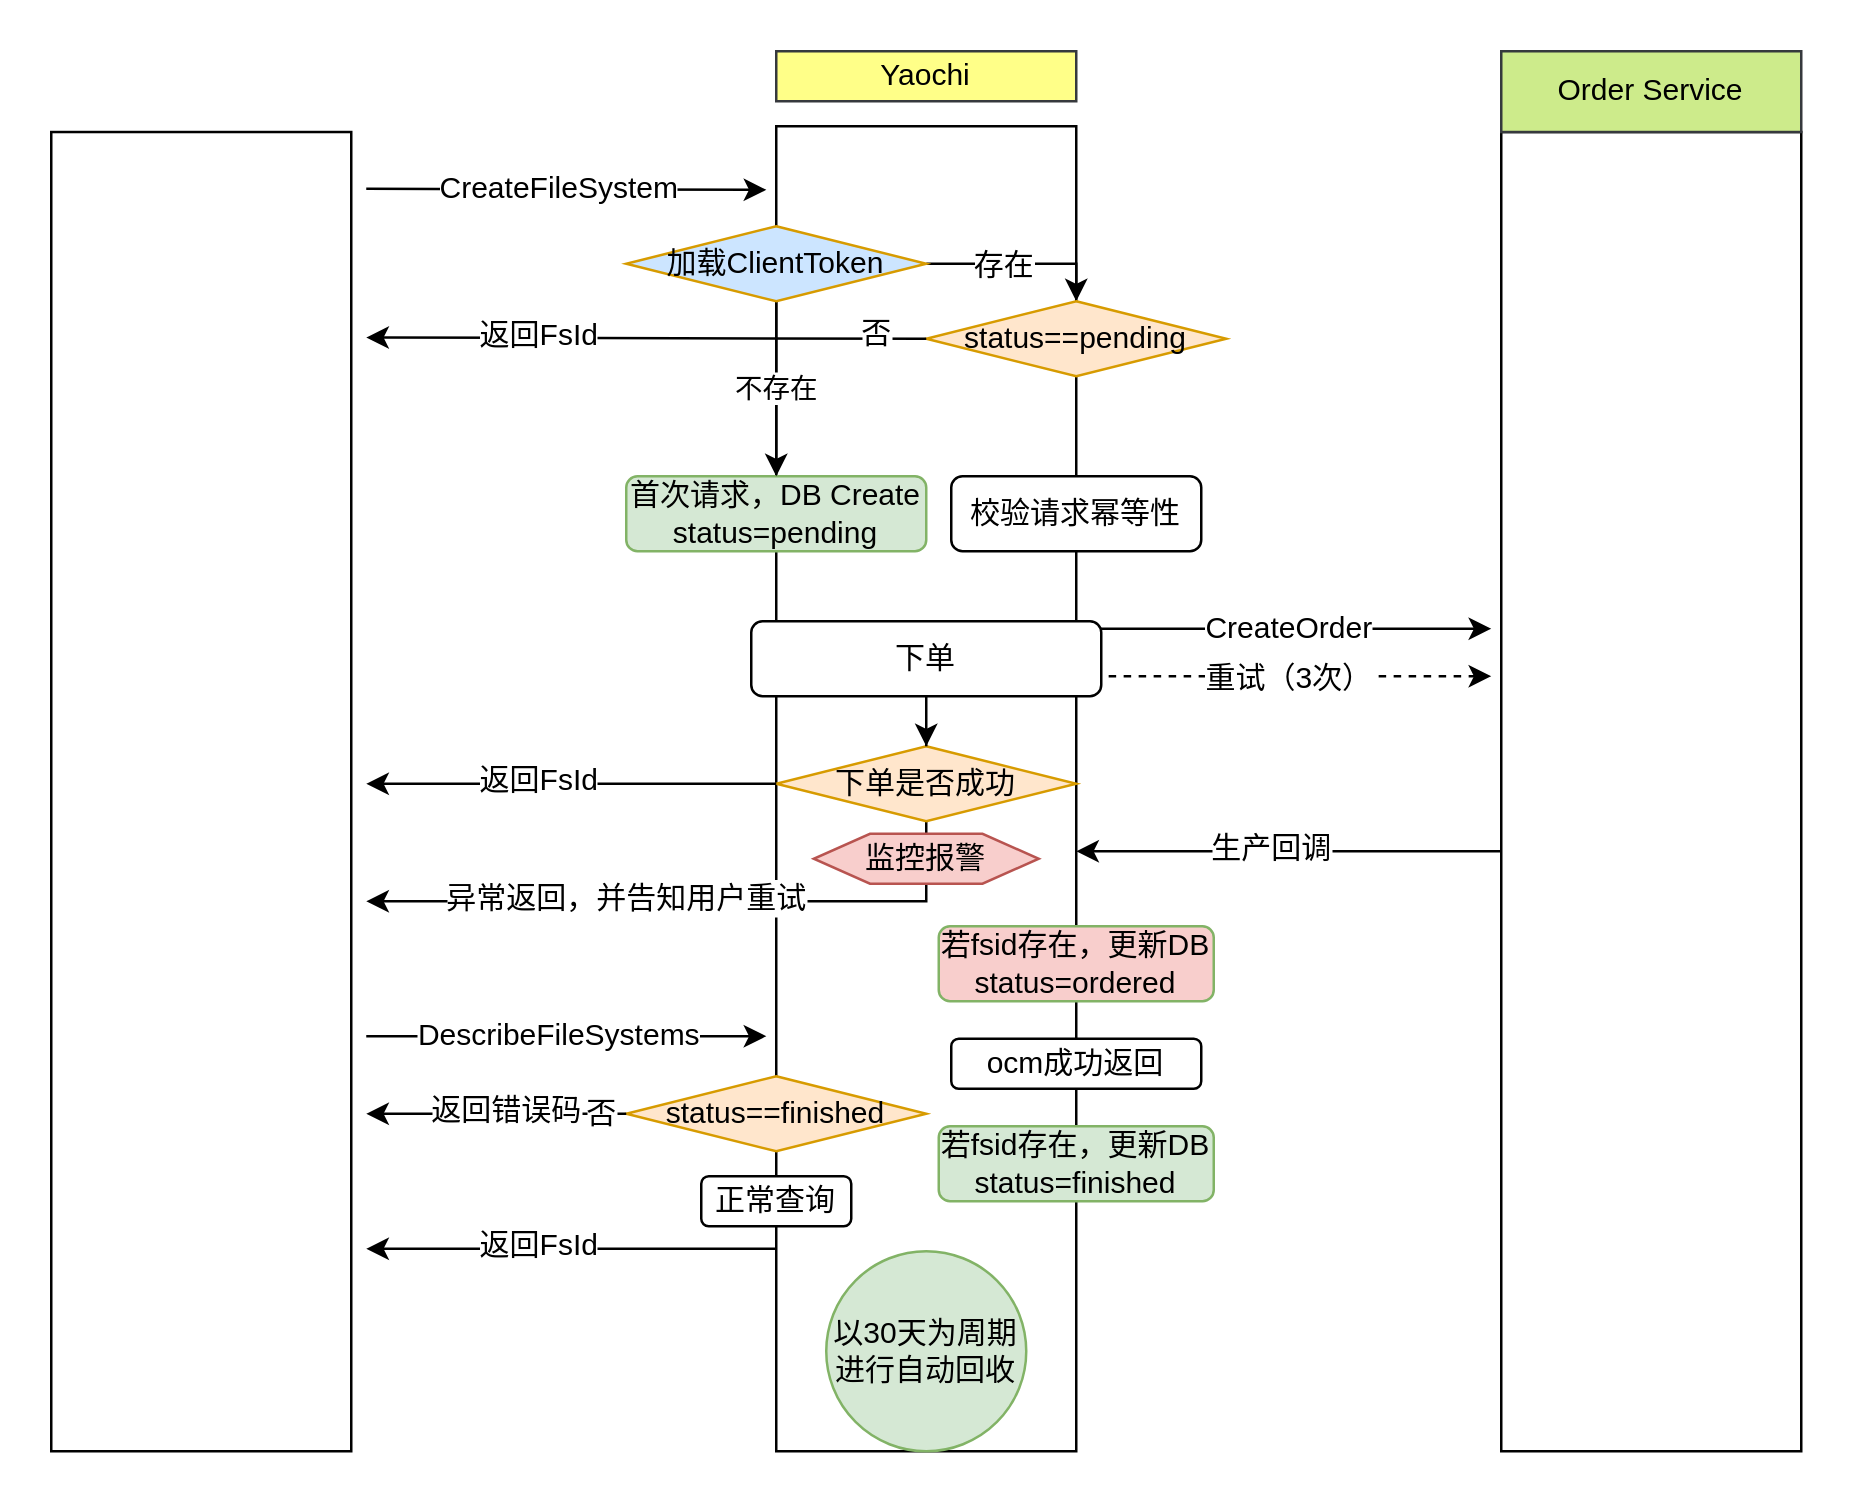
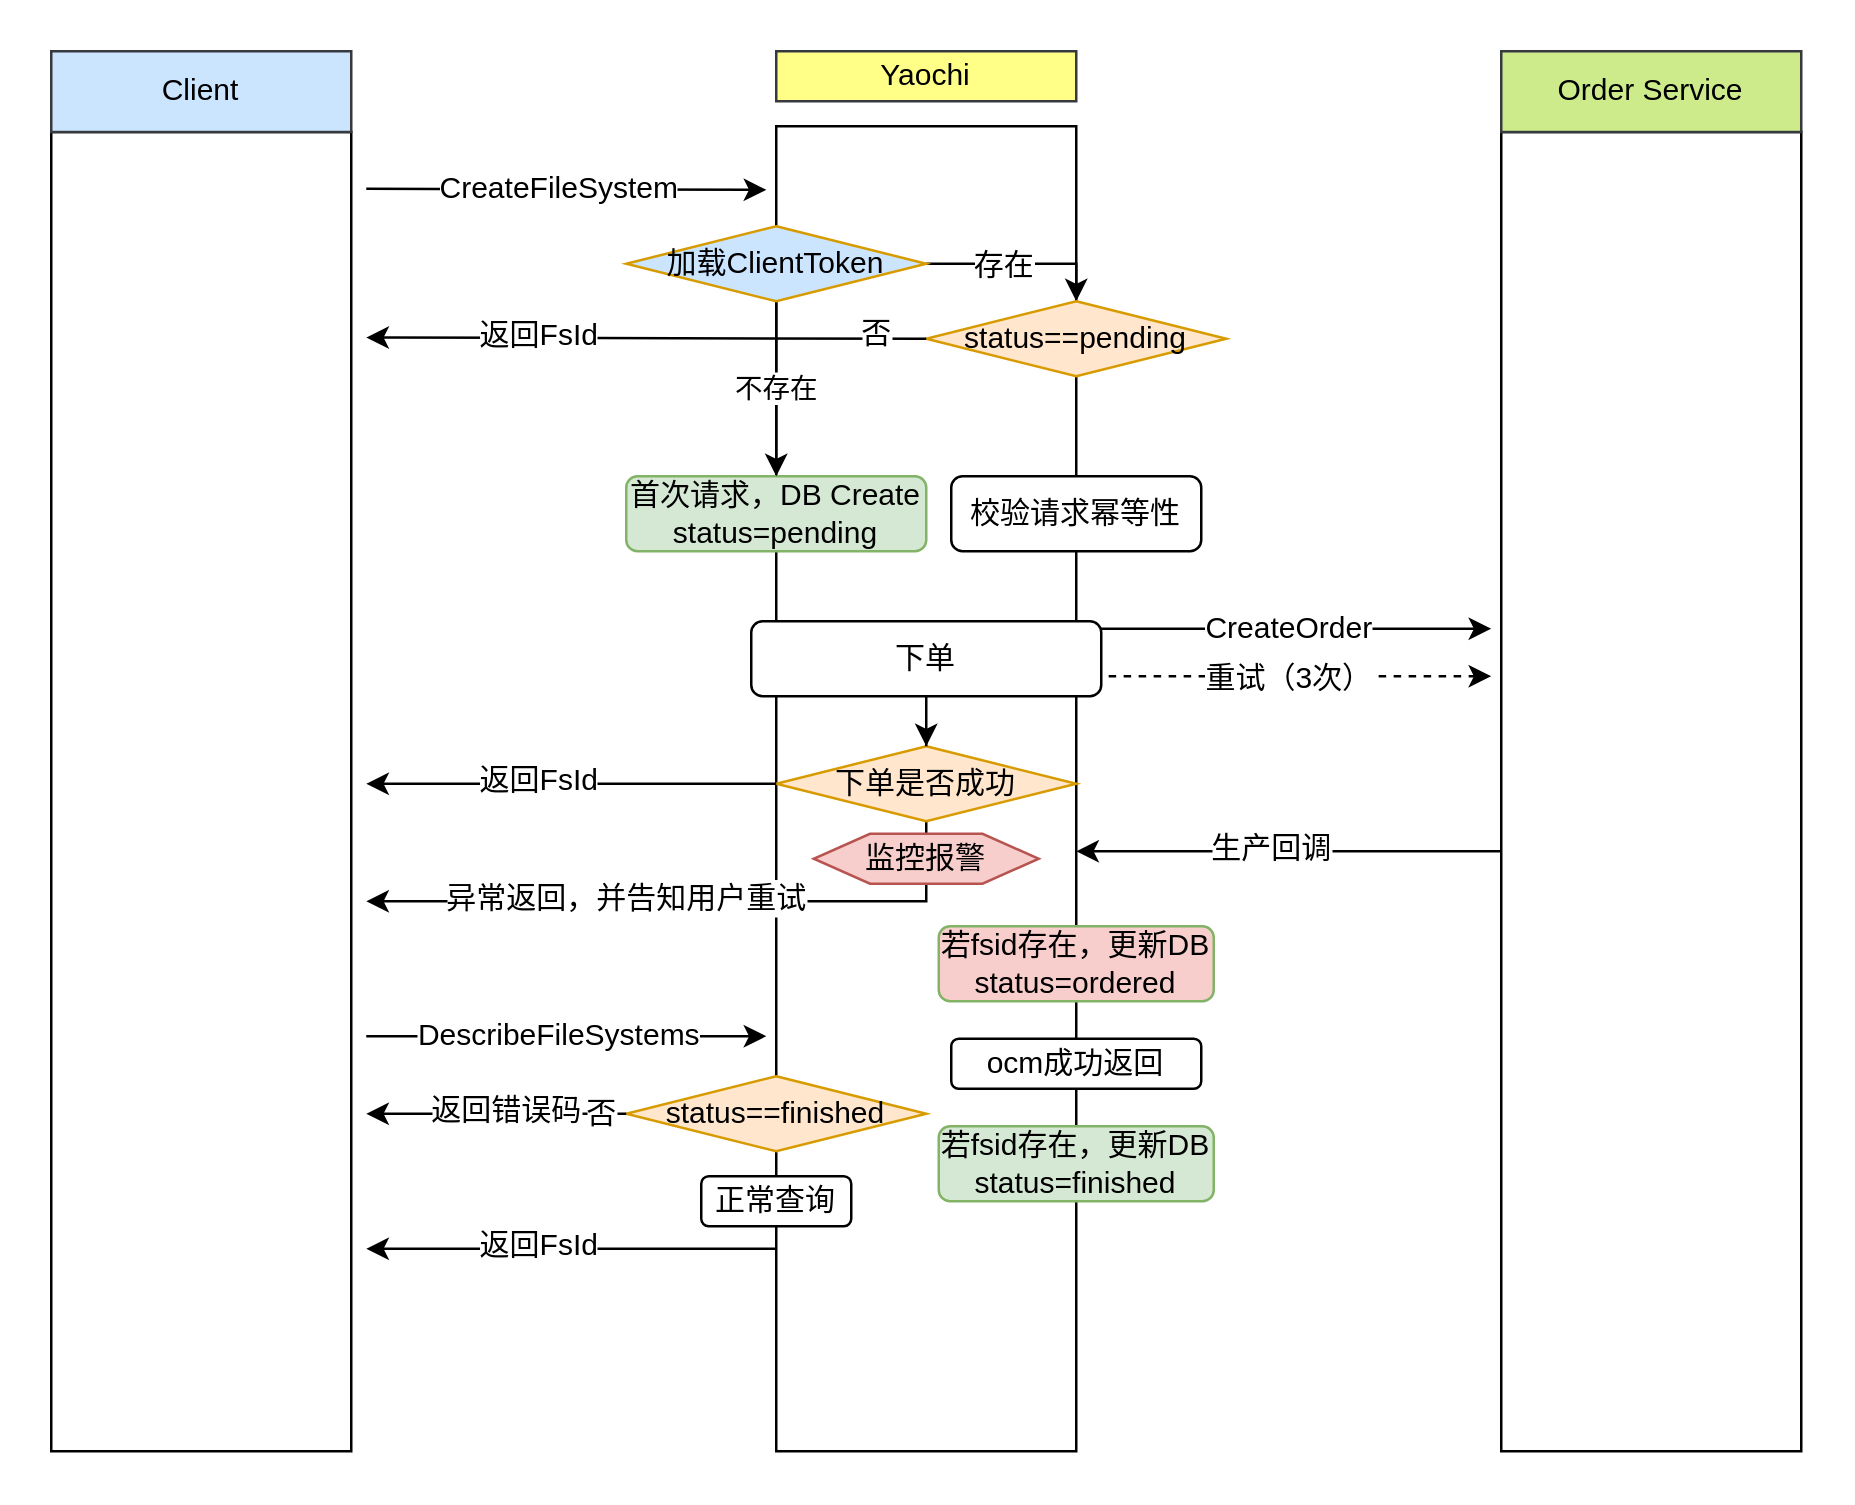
node "Client": added
node "以30天为周期进行自动回收": removed
